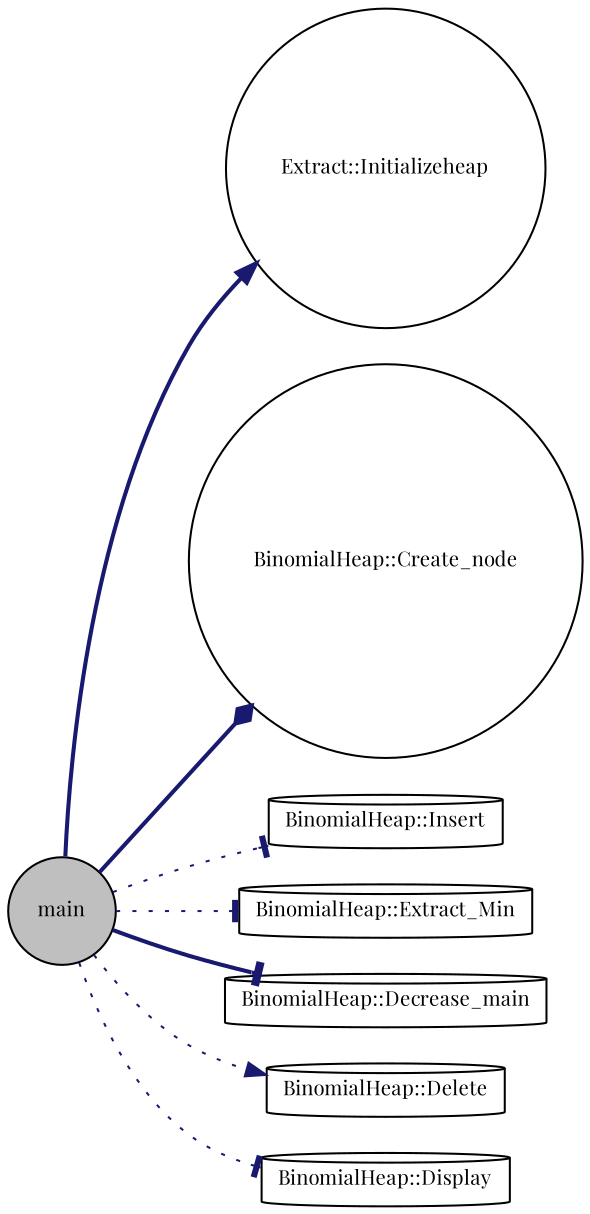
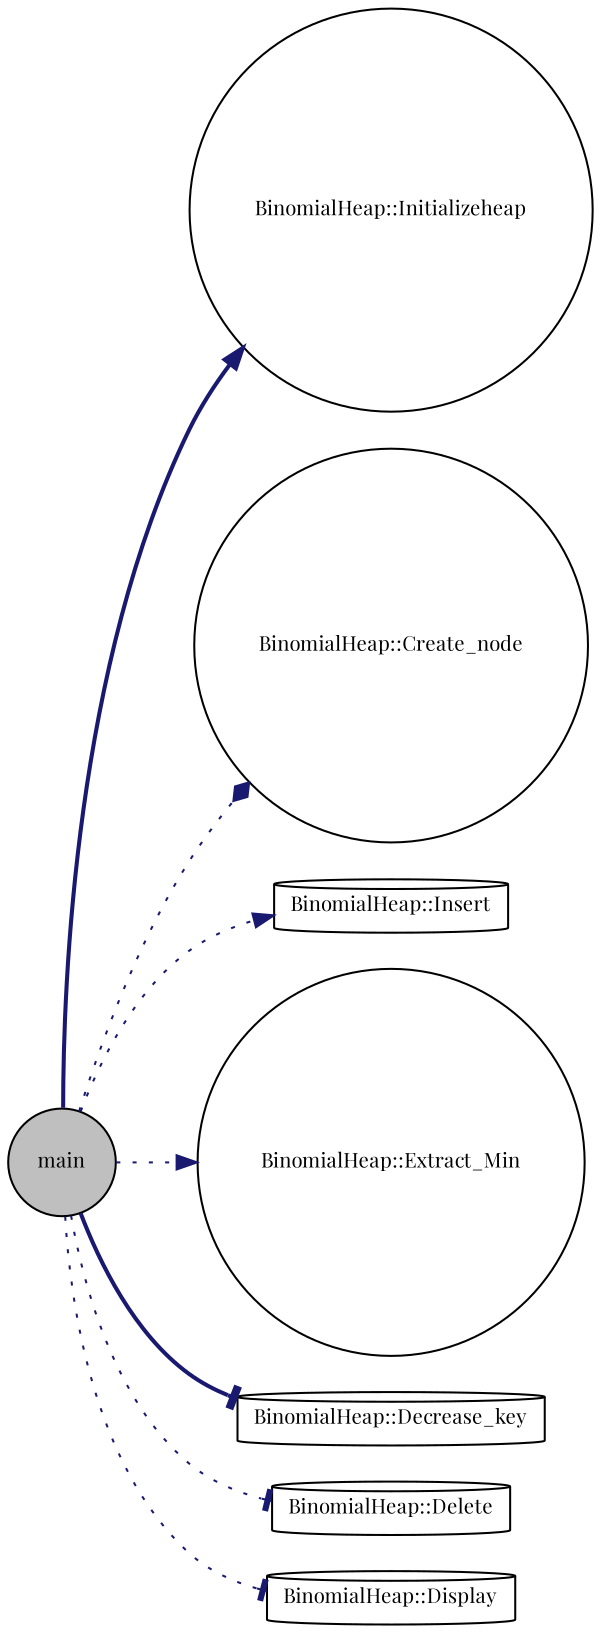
node "Extract::Initializeheap": label "Extract::Initializeheap" -> "BinomialHeap::Initializeheap"
edge "main" -> "BinomialHeap::Create_node": style bold -> dotted
edge "main" -> "BinomialHeap::Insert": arrowhead tee -> normal
edge "main" -> "BinomialHeap::Extract_Min": arrowhead tee -> normal
node "BinomialHeap::Extract_Min": shape cylinder -> circle
node "BinomialHeap::Decrease_main": label "BinomialHeap::Decrease_main" -> "BinomialHeap::Decrease_key"
edge "main" -> "BinomialHeap::Delete": arrowhead normal -> tee
